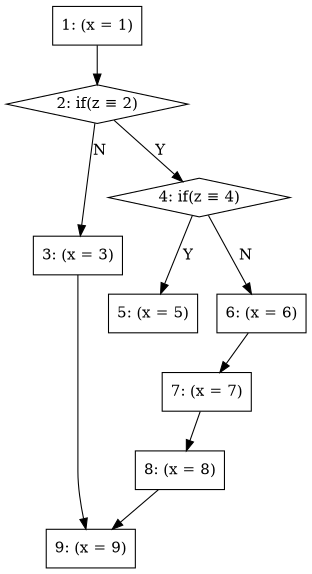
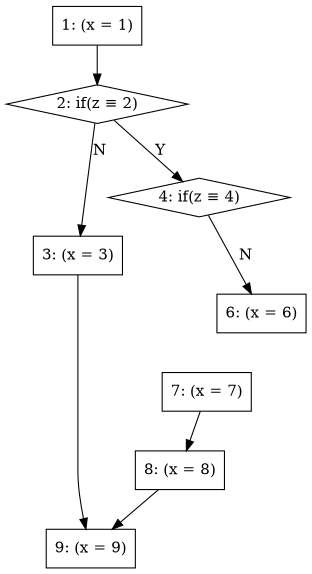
node "5: (x = 5)": removed
edge "6: (x = 6)" -> "7: (x = 7)": removed
